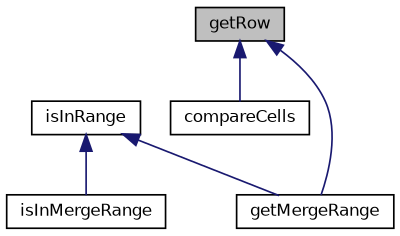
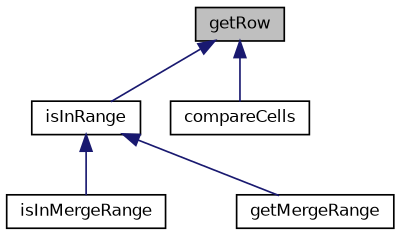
edge "getMergeRange" -> "getRow": now "isInRange" -> "getRow"
